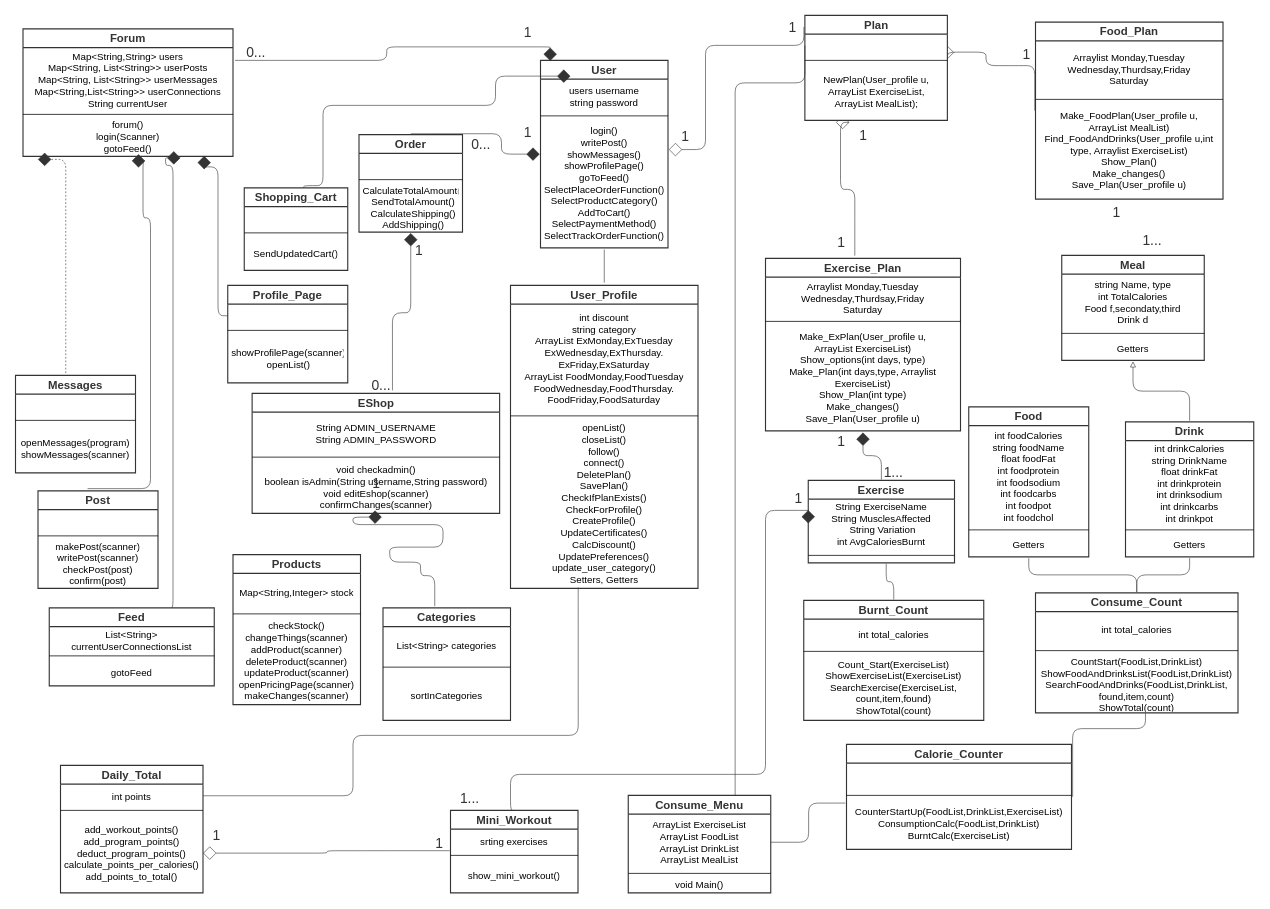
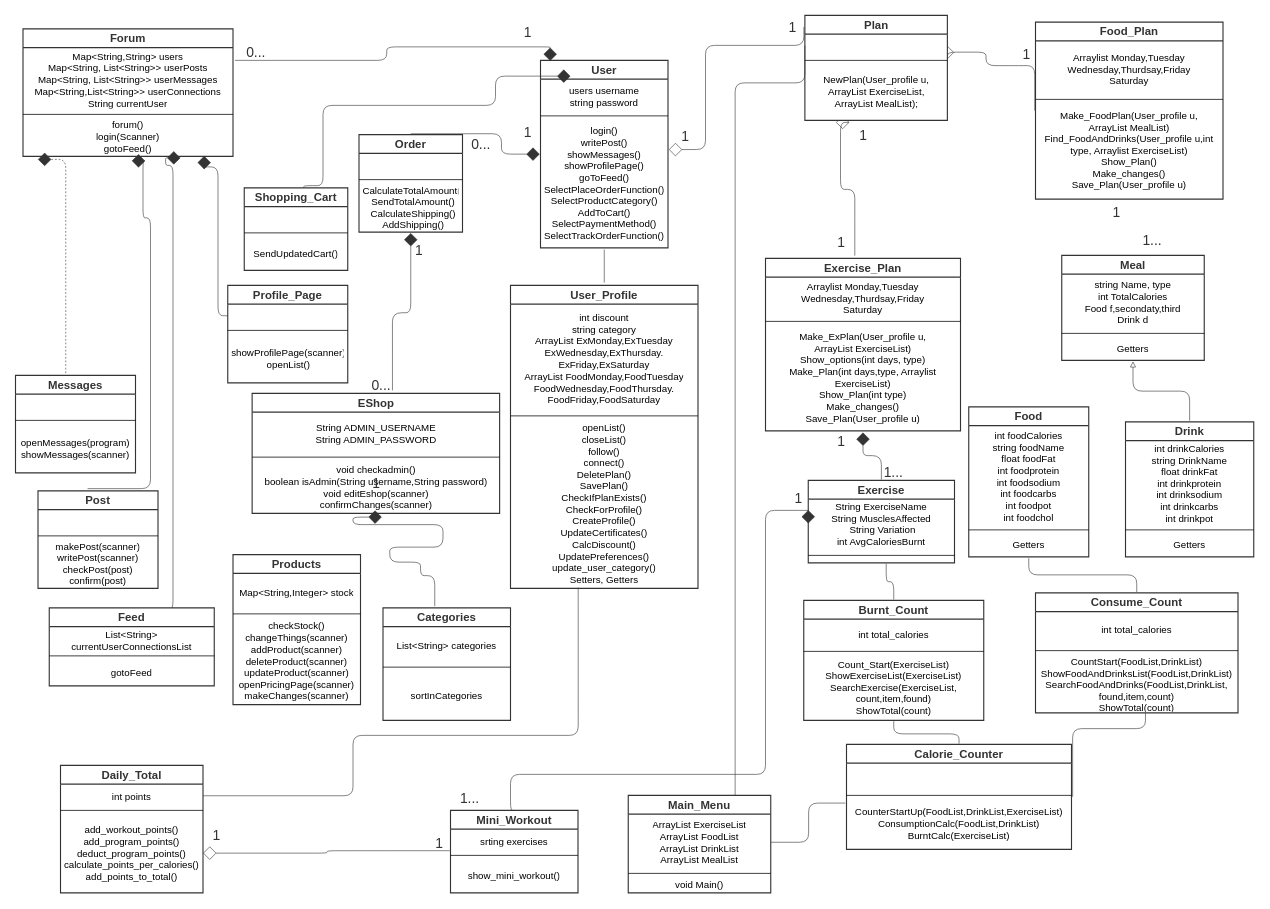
edge "Drink" -- "Consume_Count": removed
edge "Burnt_Count" -- "Calorie_Counter": added
node "Consume_Menu": label "Consume_Menu" -> "Main_Menu"
